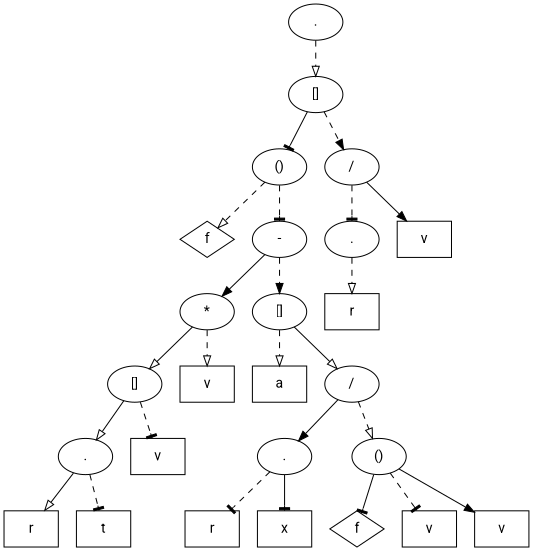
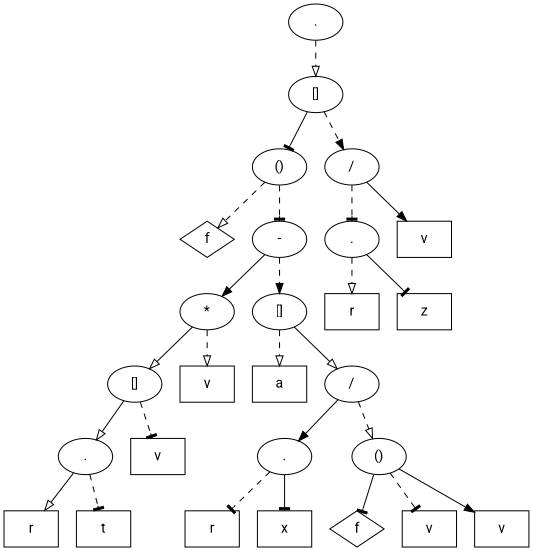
node "z": added
